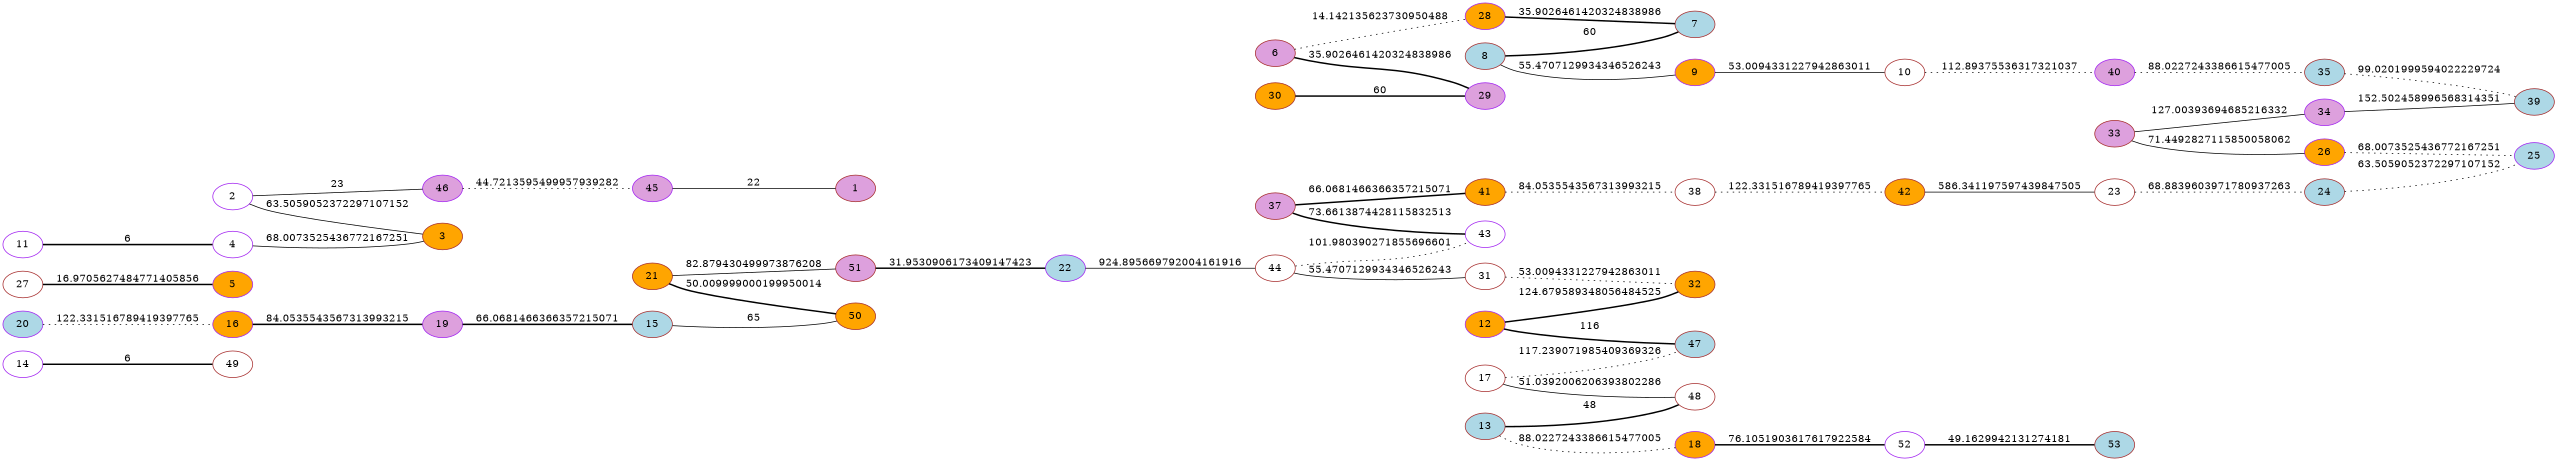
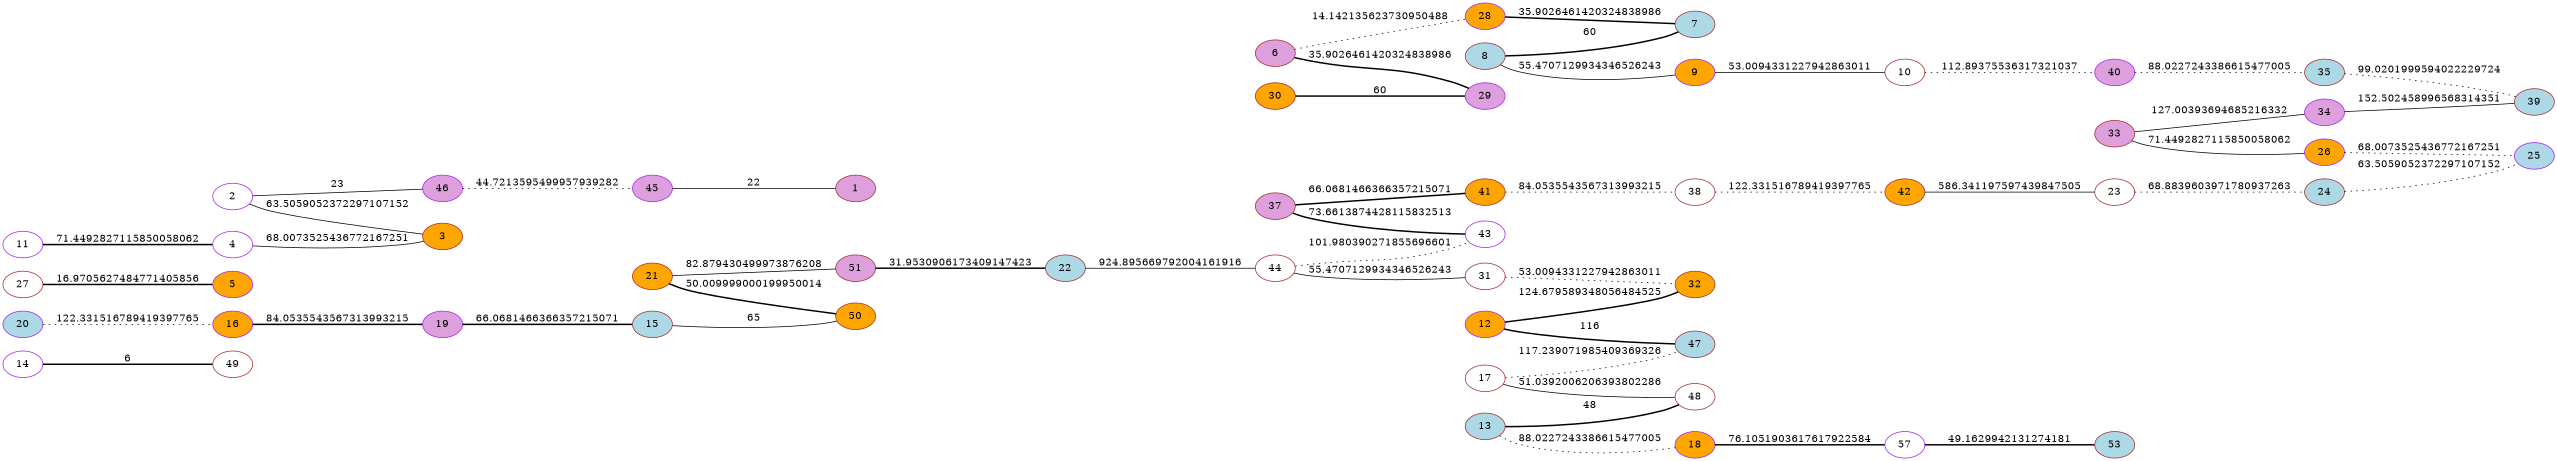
edge "11" -- "4": label "6" -> "71.4492827115850058062"
node "22": color purple -> brown
node "52": label "52" -> "57"
